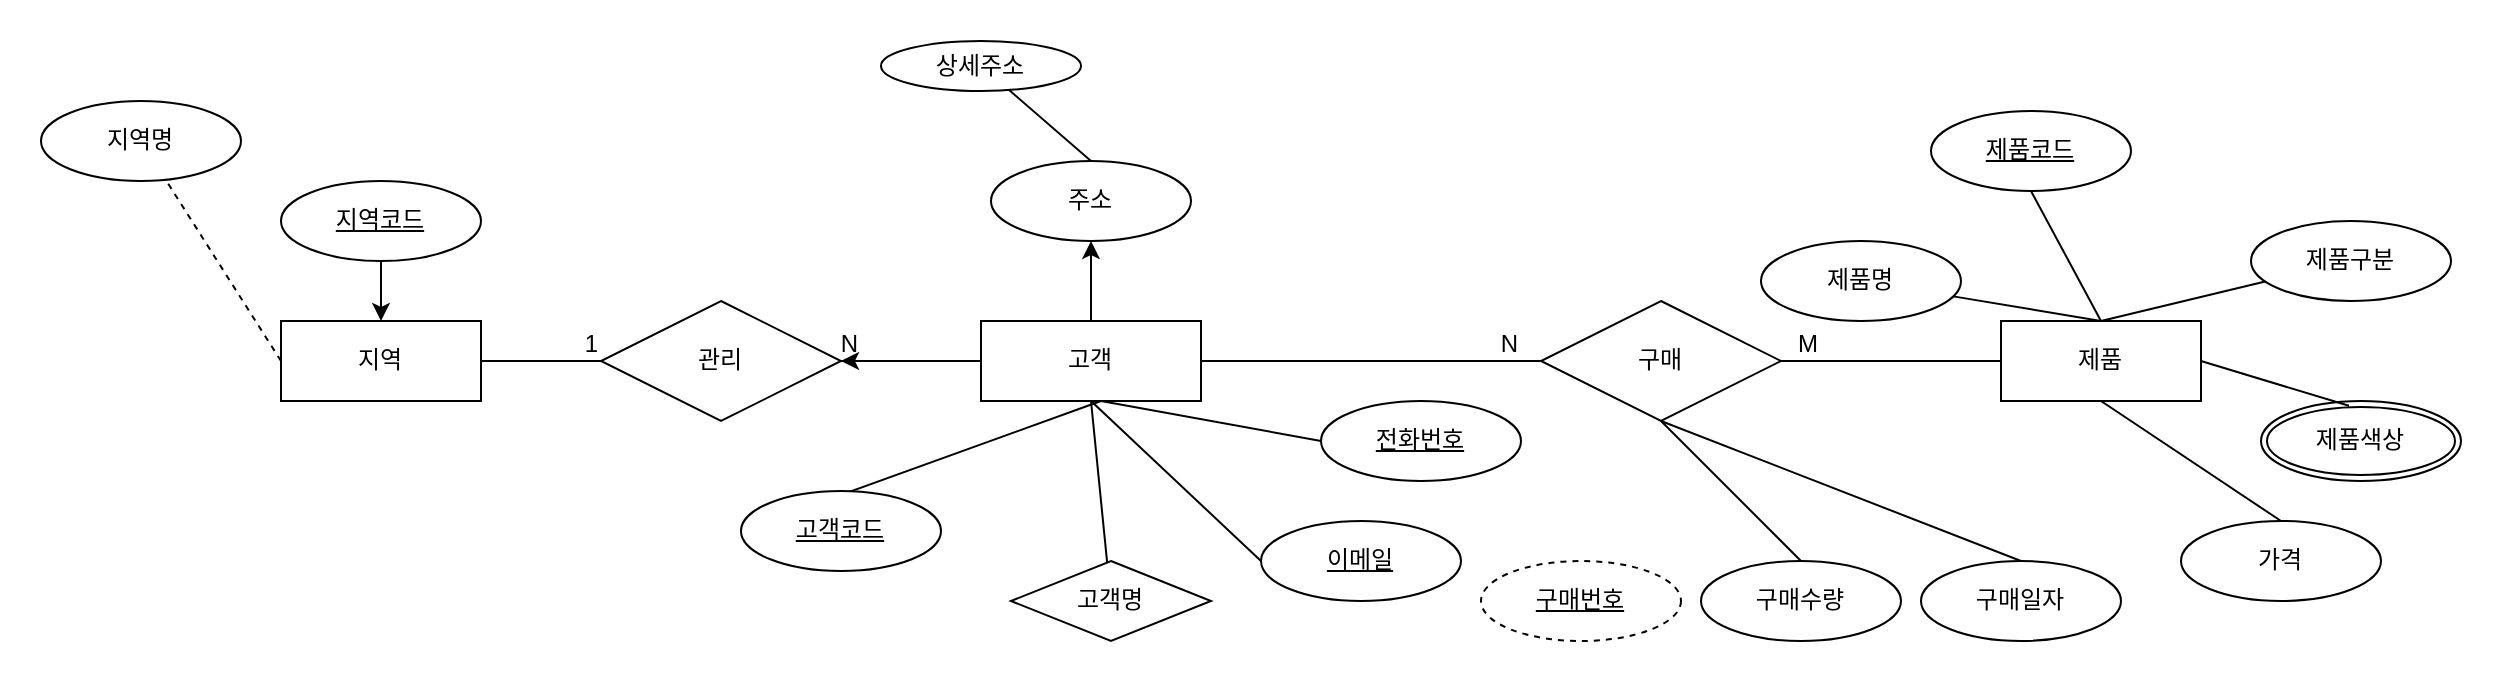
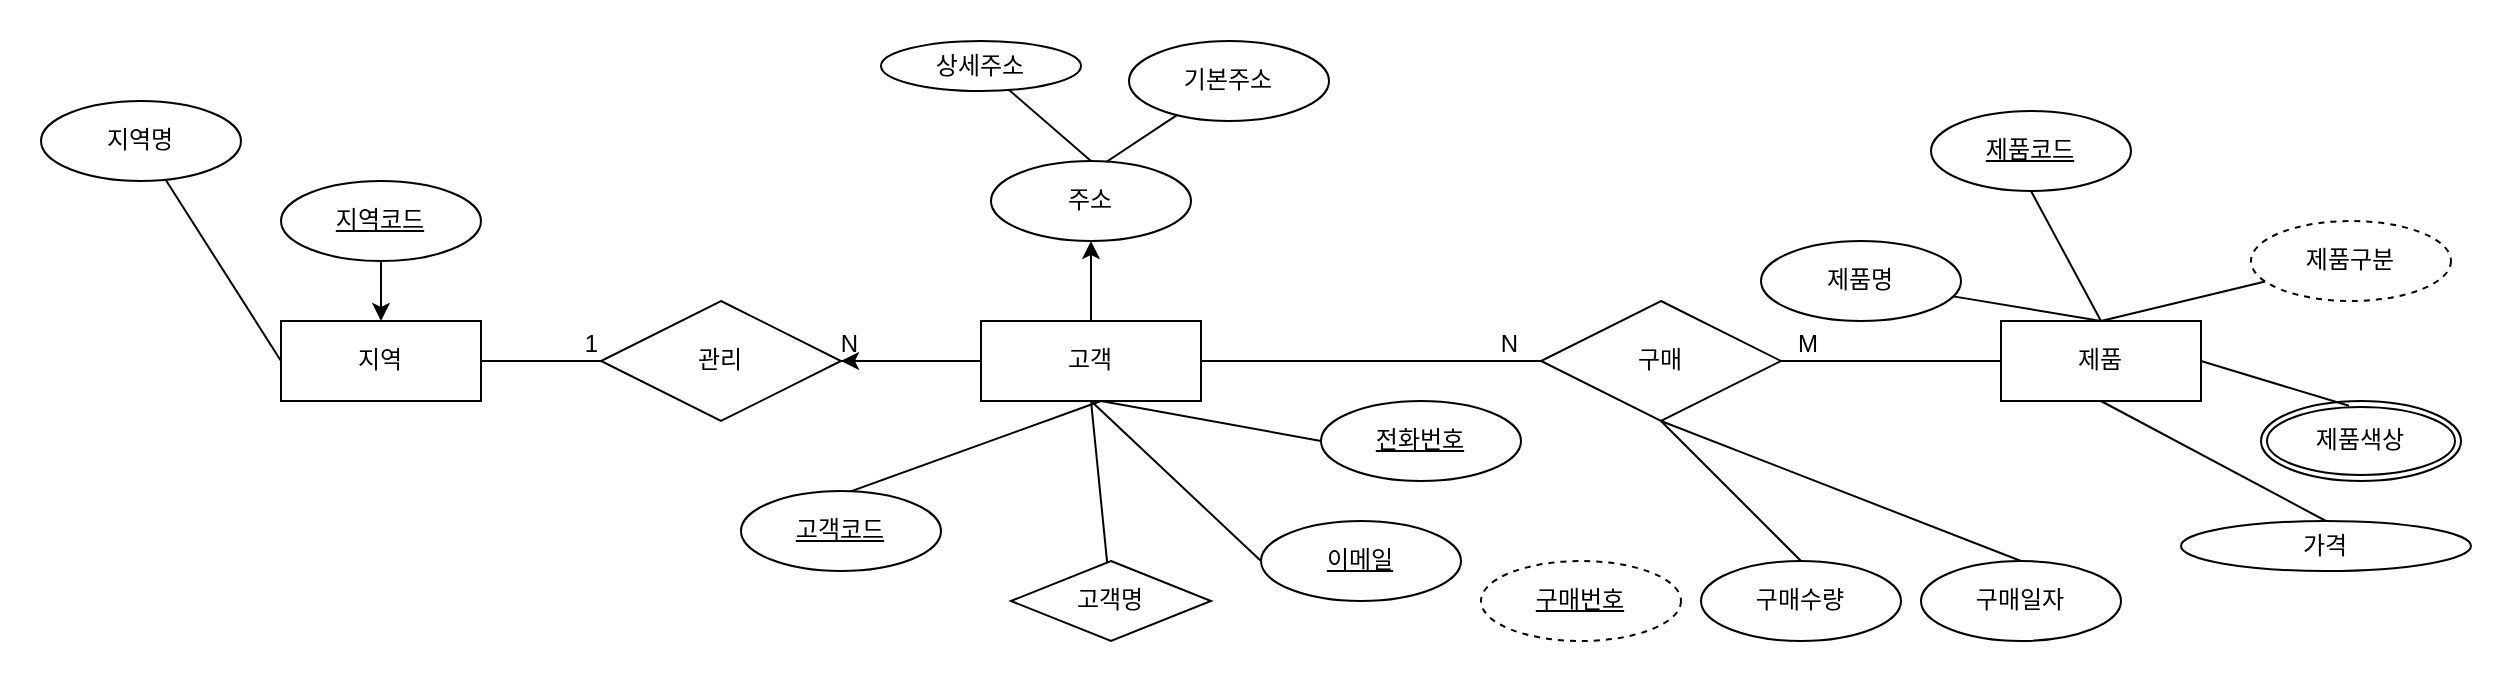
node "기본주소": added
edge "기본주소" -- "주소": added
node "제품구분": style solid -> dashed
edge "지역명" -- "지역": style dashed -> solid
node "가격": size 200x80 -> 290x50
